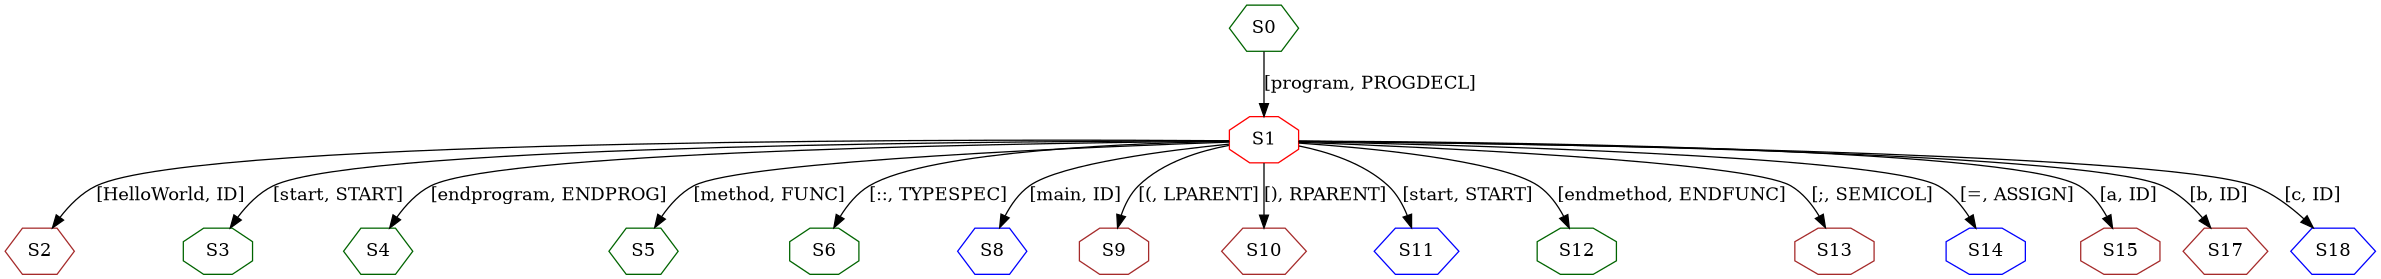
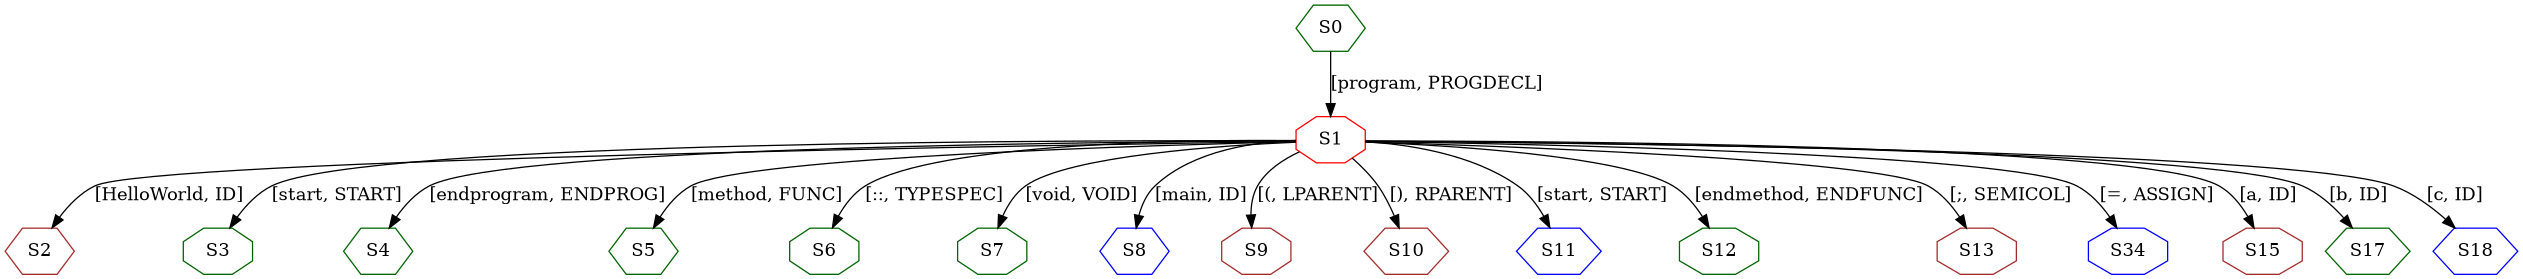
node "S7": added
node "S14": label "S14" -> "S34"
node "S17": color brown -> darkgreen
